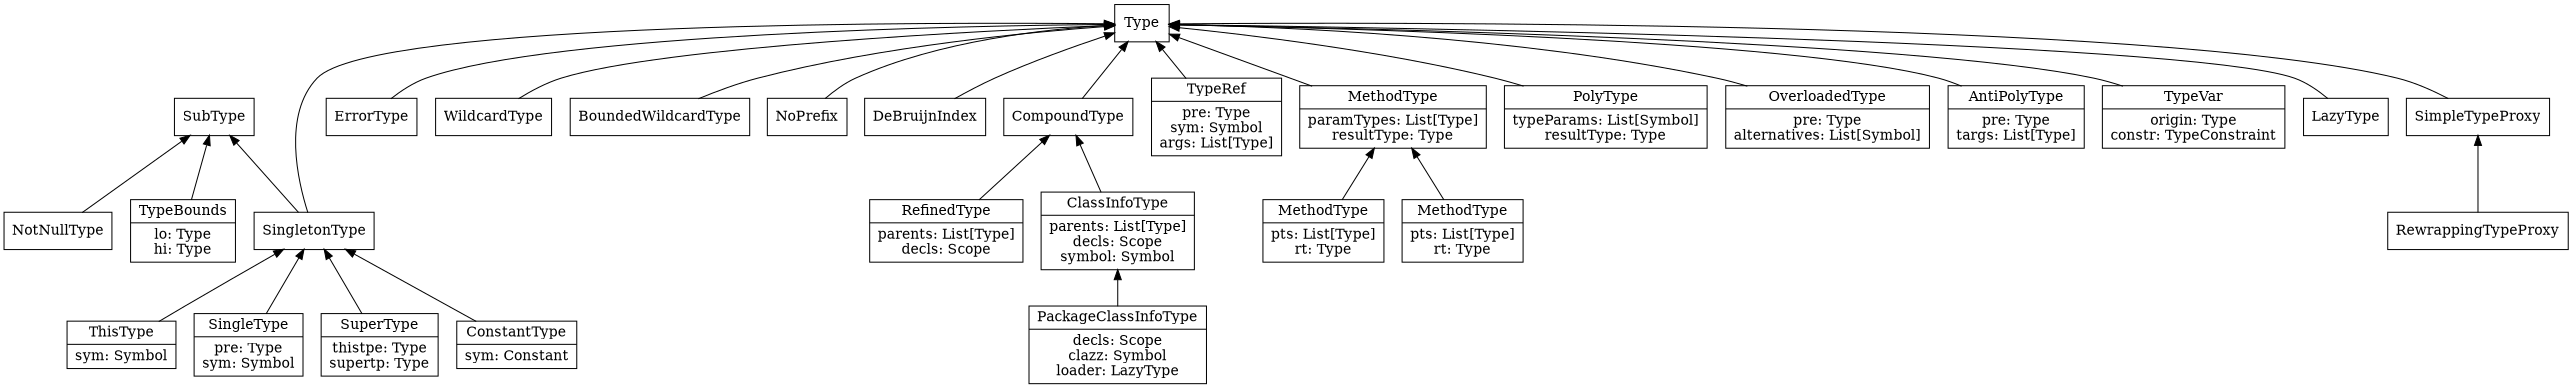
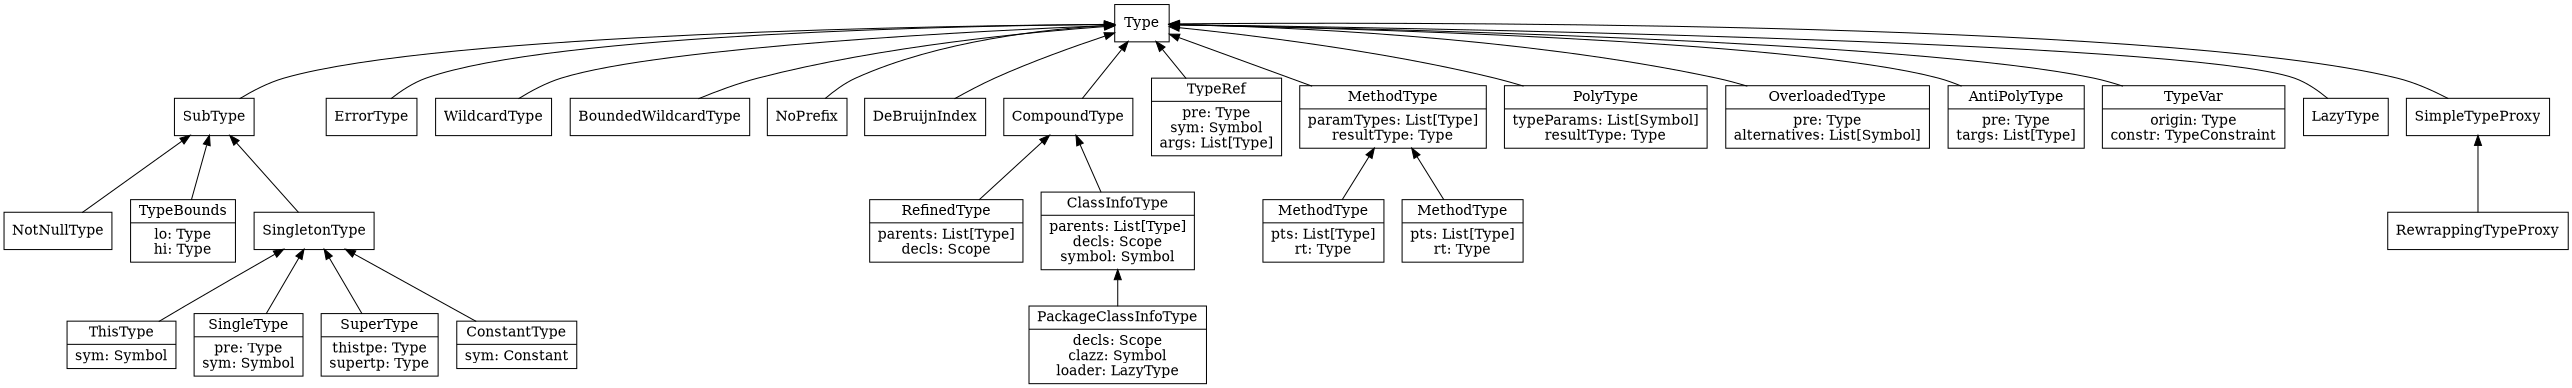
edge "SingletonType" -> "Type": now "SubType" -> "Type"
